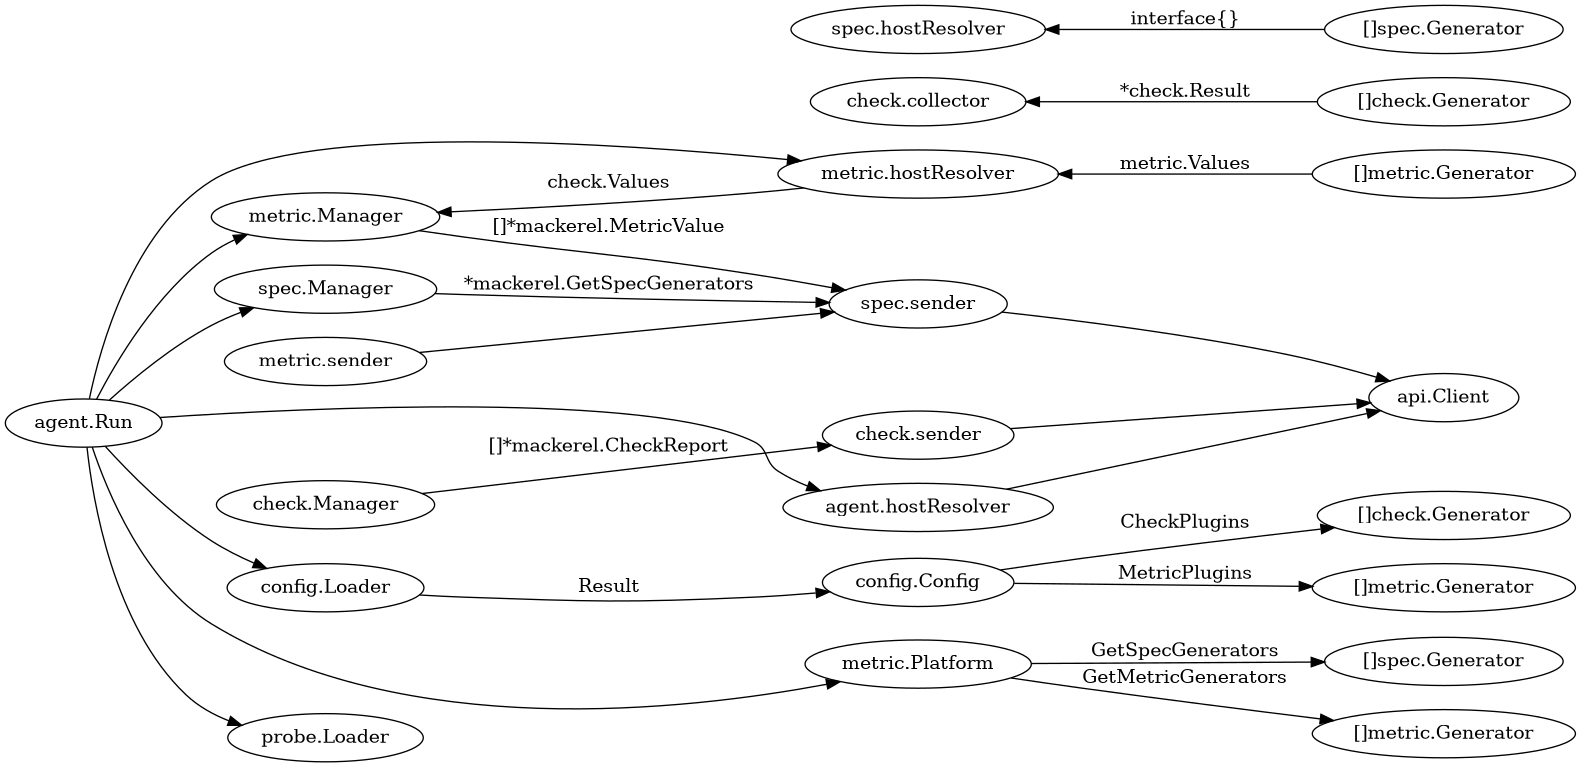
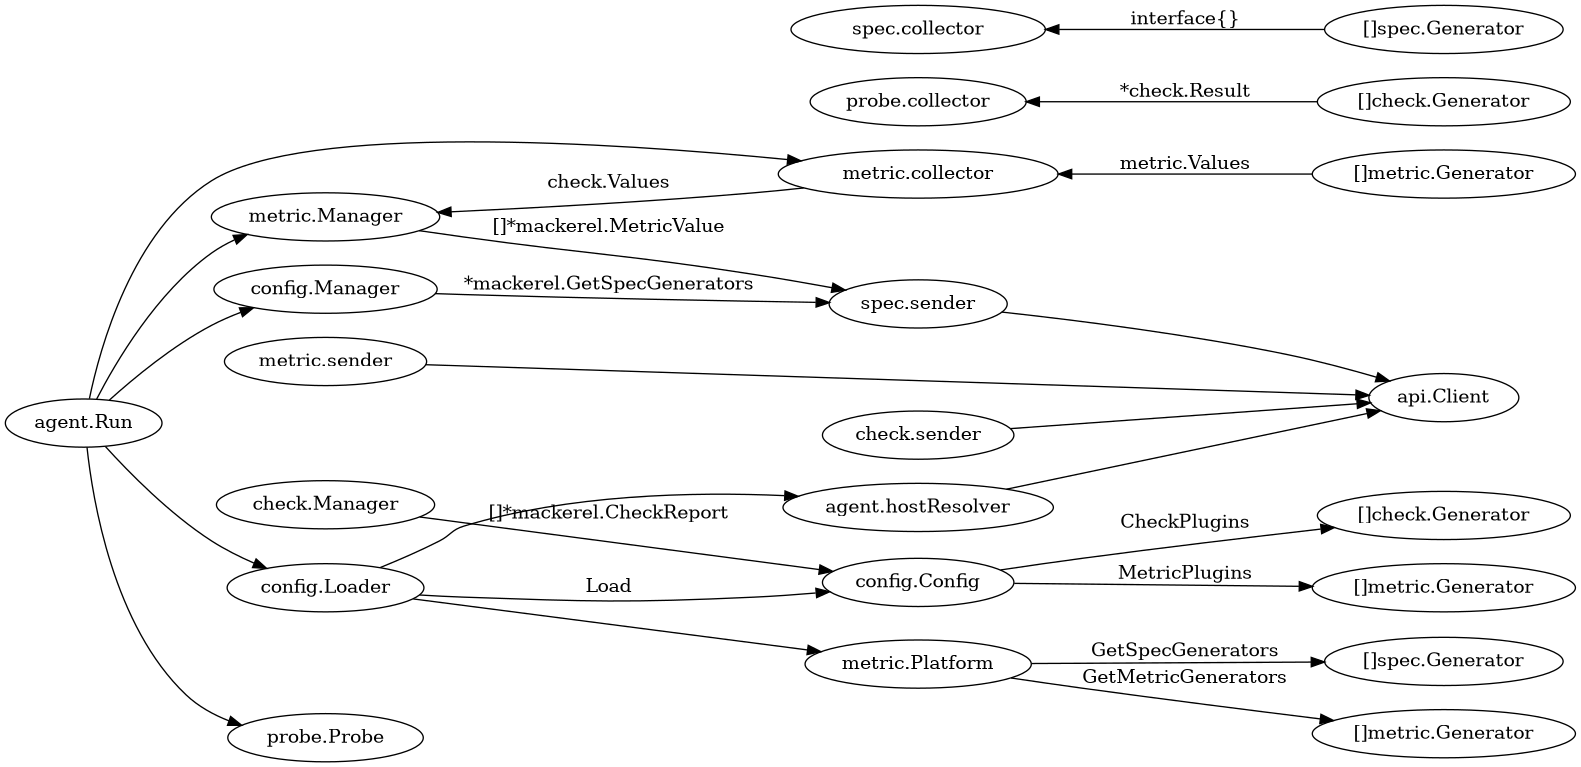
node "spec.hostResolver": label "spec.hostResolver" -> "spec.collector"
node "check.collector": label "check.collector" -> "probe.collector"
node "metric.hostResolver": label "metric.hostResolver" -> "metric.collector"
node "spec.Manager": label "spec.Manager" -> "config.Manager"
edge "metric.sender" -> "spec.sender": now "metric.sender" -> "api.Client"
edge "agent.Run" -> "agent.hostResolver": now "config.Loader" -> "agent.hostResolver"
edge "check.Manager" -> "check.sender": now "check.Manager" -> "config.Config"
edge "config.Loader" -> "config.Config": label "Result" -> "Load"
edge "agent.Run" -> "metric.Platform": now "config.Loader" -> "metric.Platform"
node "probe.Loader": label "probe.Loader" -> "probe.Probe"
